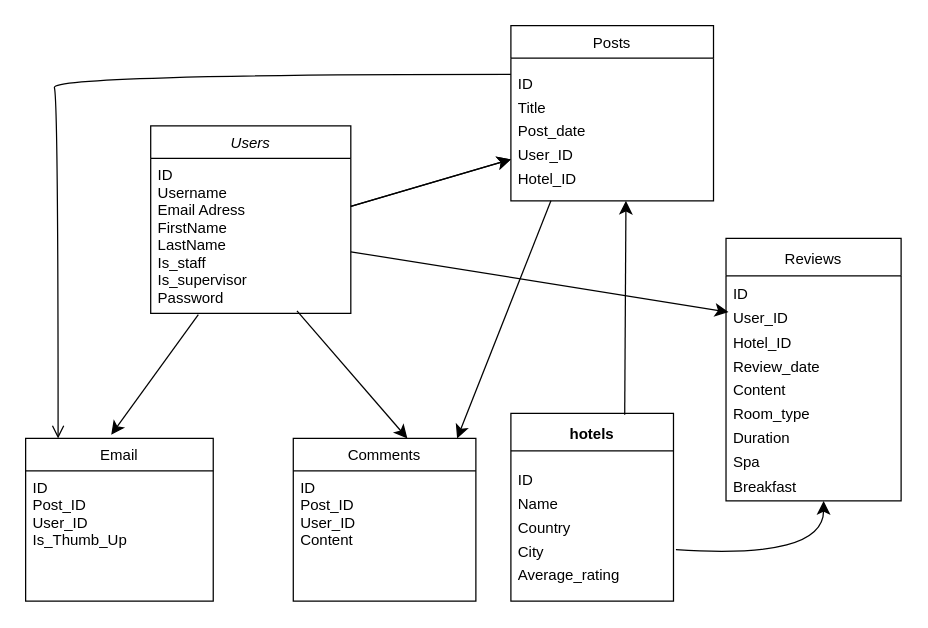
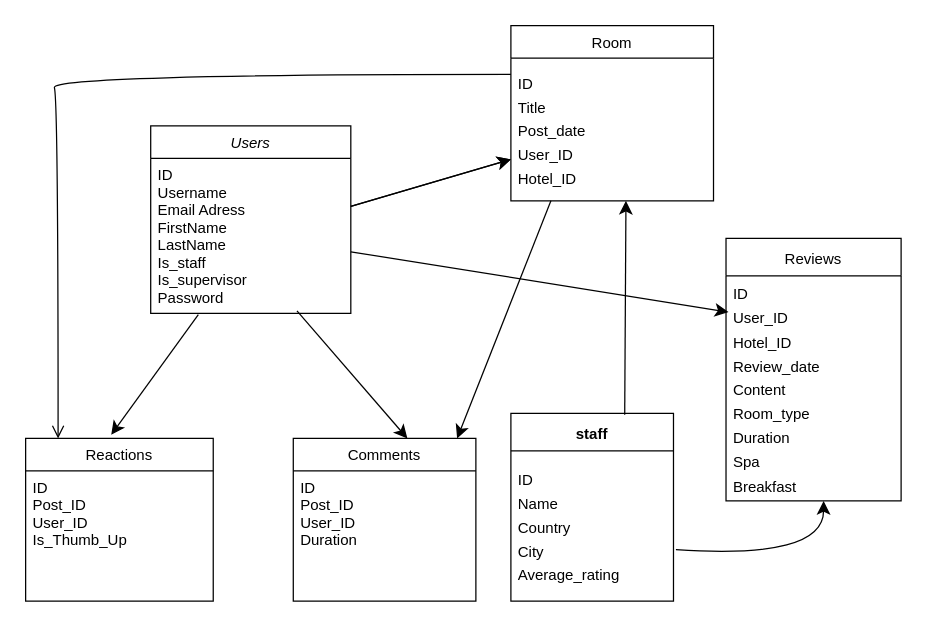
node "Posts": label "Posts" -> "Room"
node "hotels": label "hotels" -> "staff"
node "Email": label "Email" -> "Reactions"
node "ID Post_ID User_ID Content": label "ID Post_ID User_ID Content" -> "ID Post_ID User_ID Duration"
